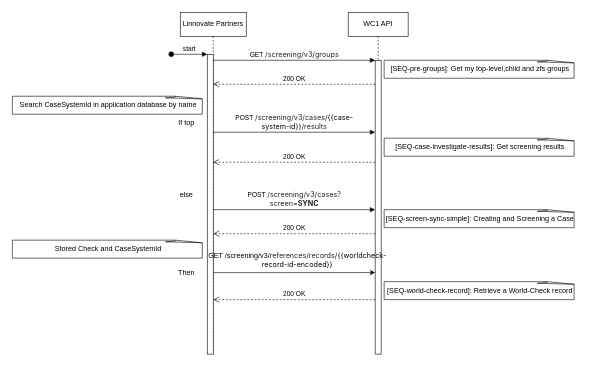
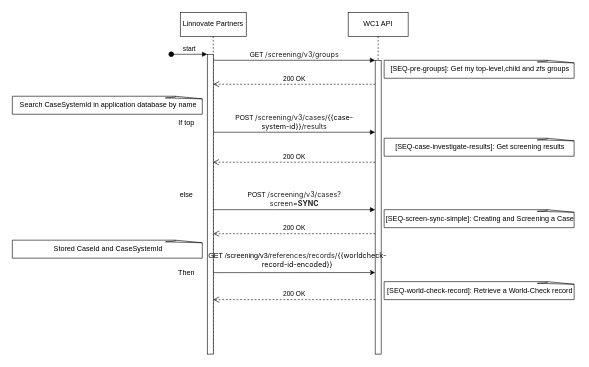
node "Stored Check and CaseSystemId": label "Stored Check and CaseSystemId" -> "Stored CaseId and CaseSystemId"
